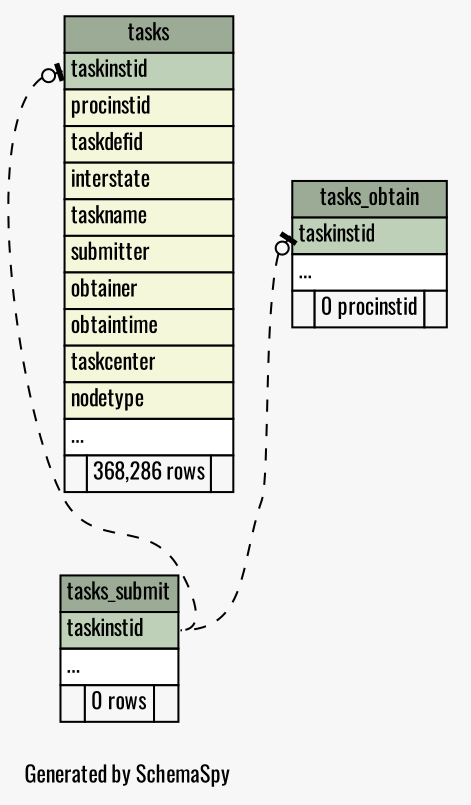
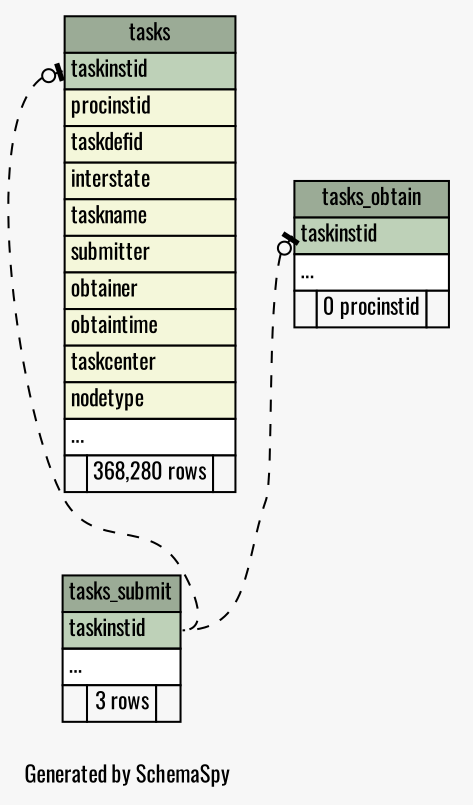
node "tasks": text "368,286 rows" -> "368,280 rows"
node "tasks_submit": text "0 rows" -> "3 rows"
